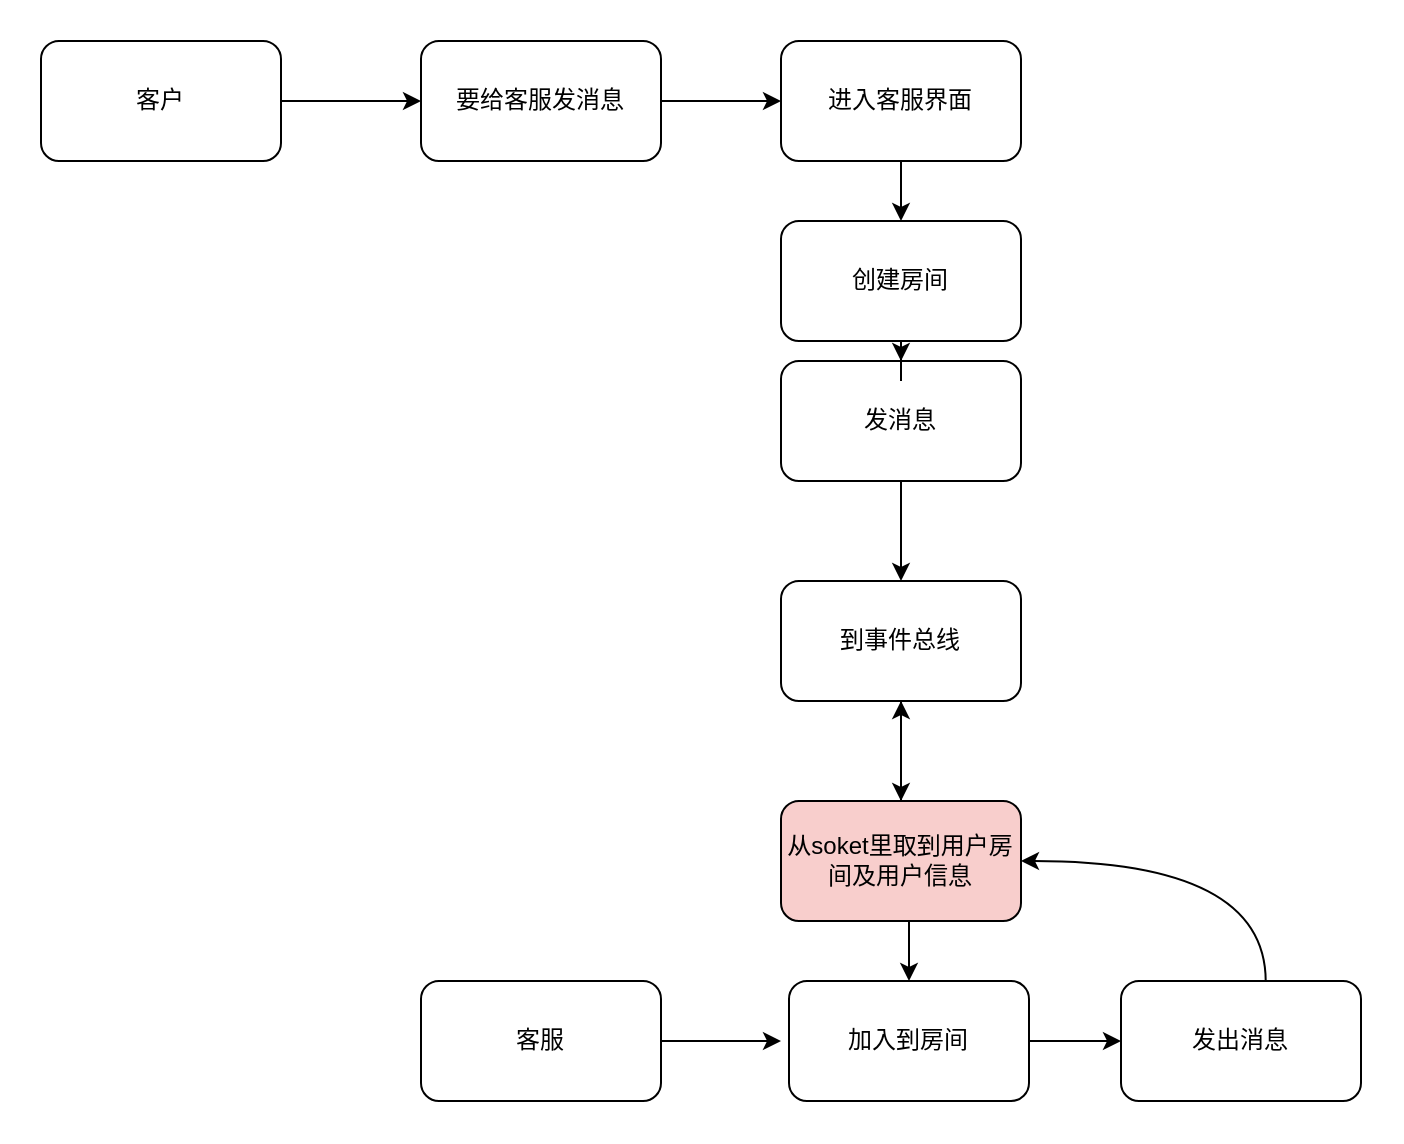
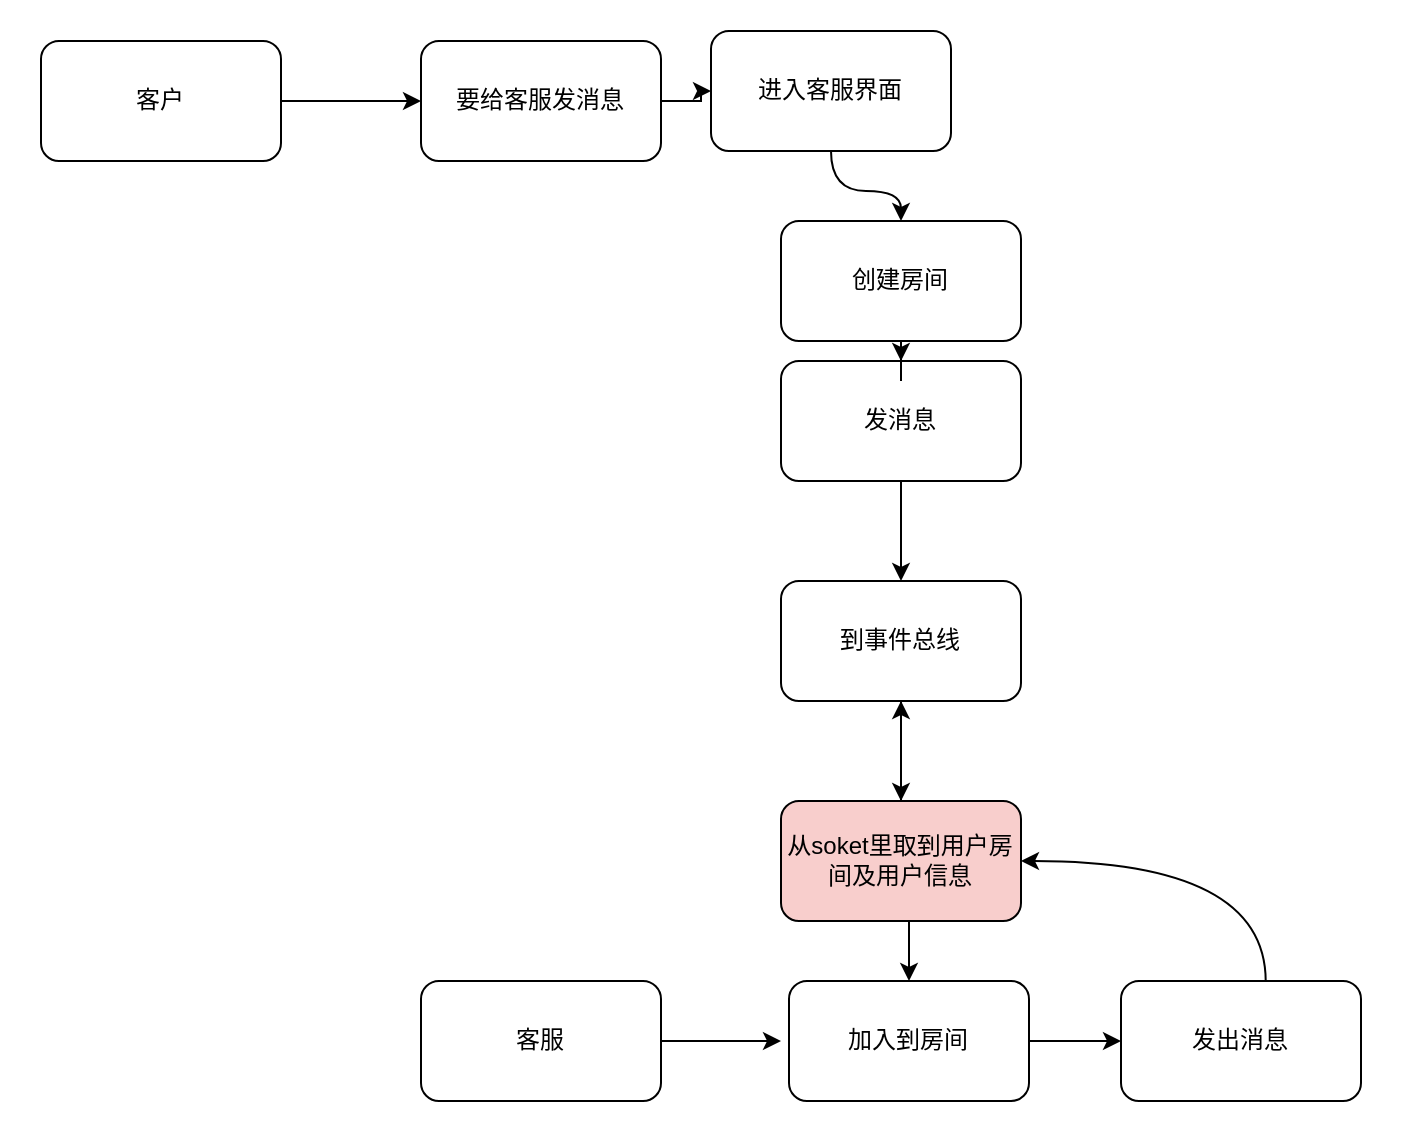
node "进入客服界面": moved (901, 101) -> (831, 91)
